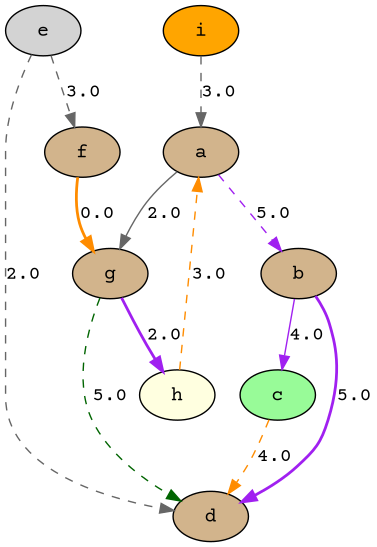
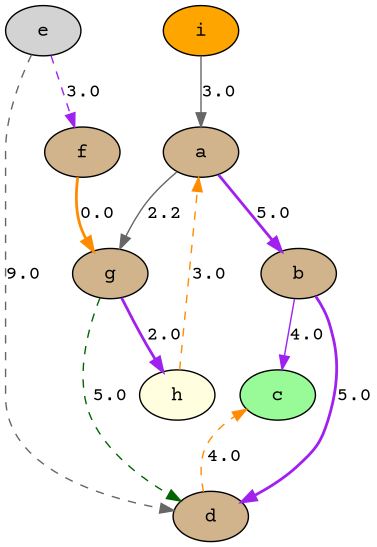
edge "i" -> "a": style dashed -> solid
edge "e" -> "f": color gray40 -> purple
edge "a" -> "b": style dashed -> bold
edge "a" -> "g": label "2.0" -> "2.2"
edge "e" -> "d": label "2.0" -> "9.0"
edge "c" -> "d": reversed
